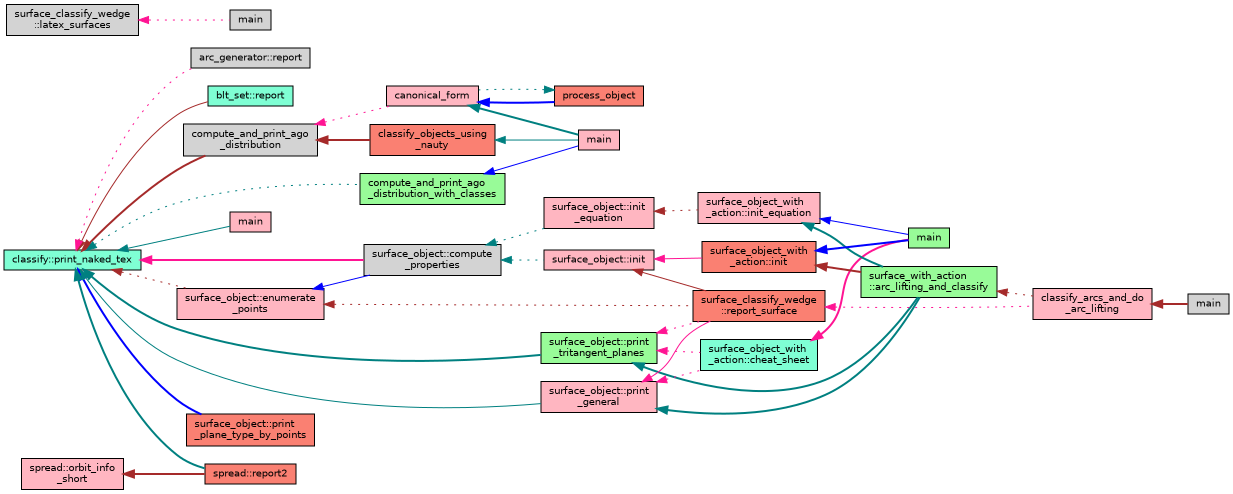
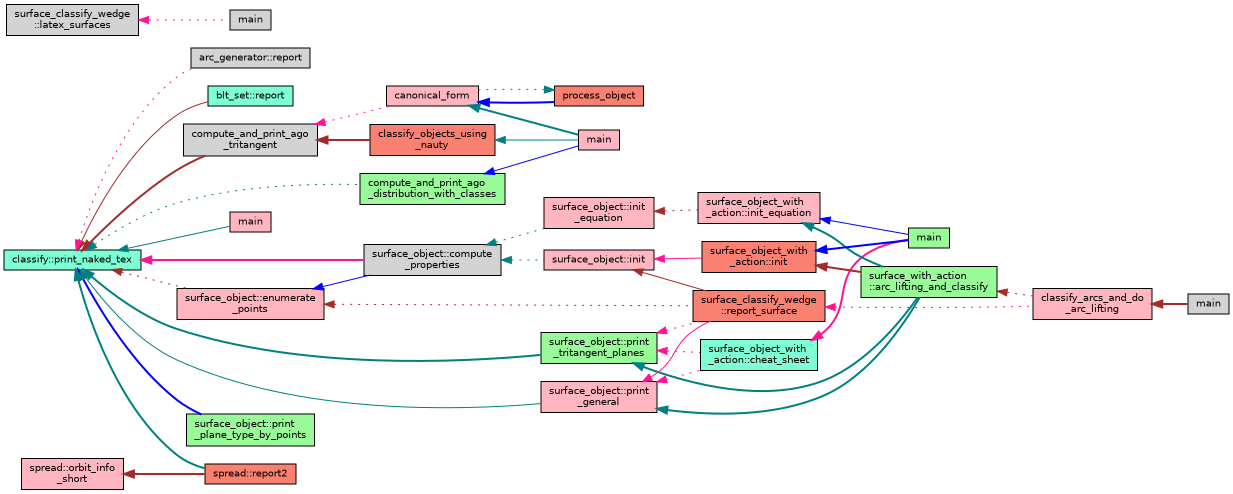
node "compute_and_print_ago _distribution": label "compute_and_print_ago _distribution" -> "compute_and_print_ago _tritangent"
node "surface_object::print _plane_type_by_points": fillcolor salmon -> palegreen
